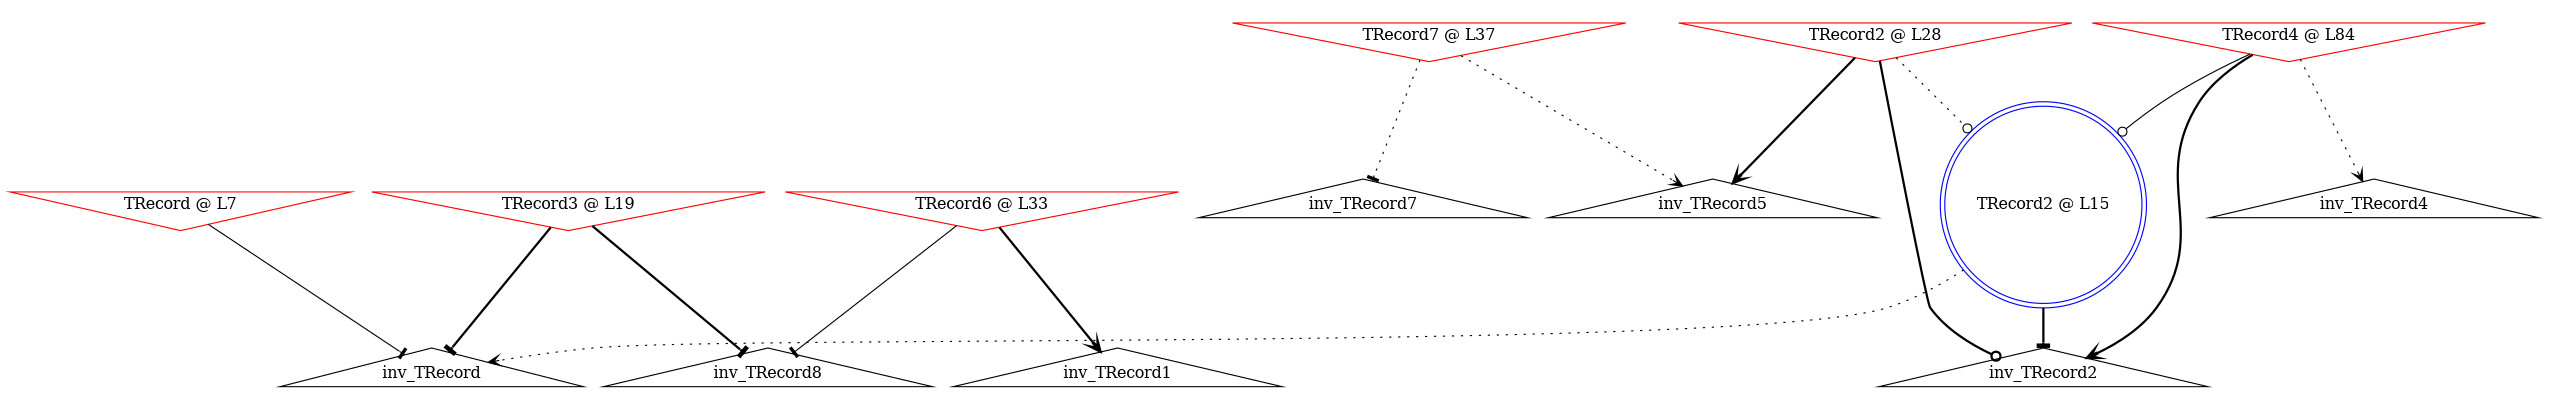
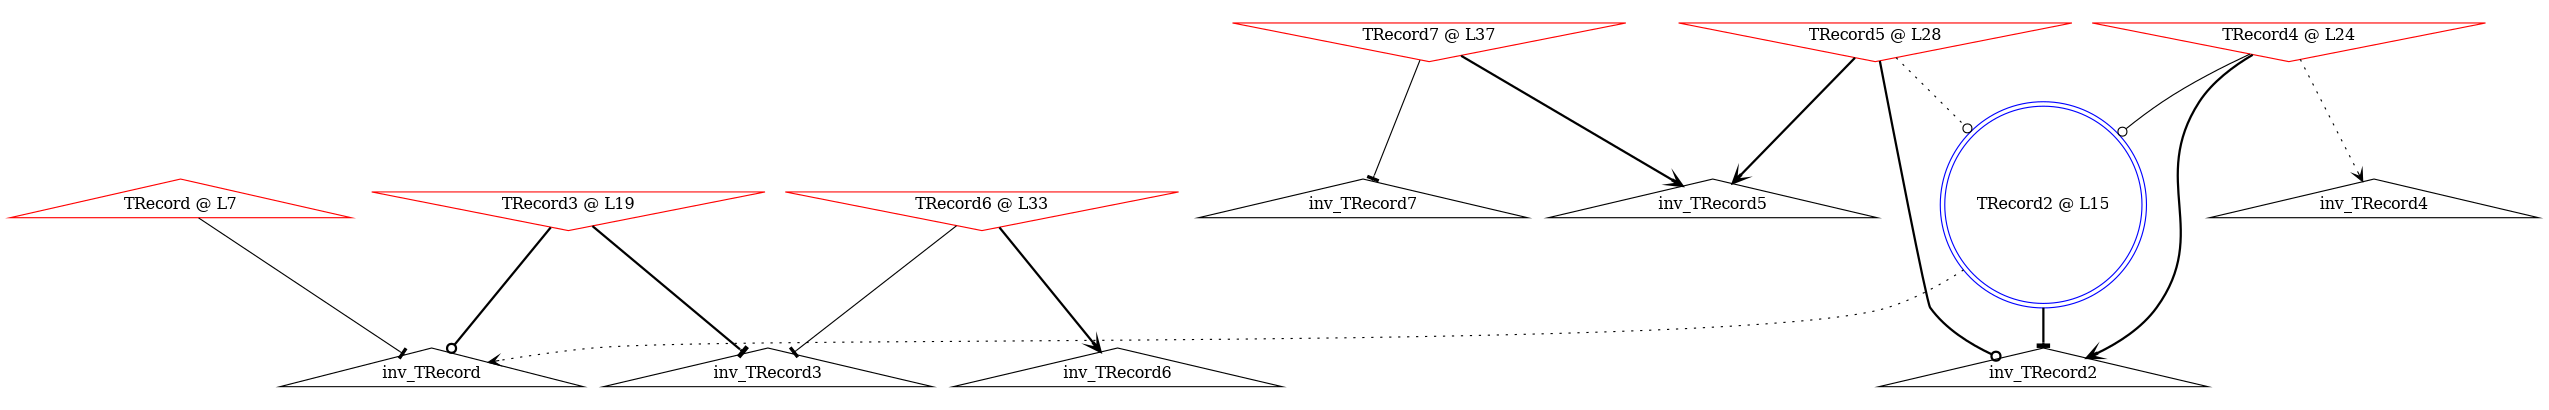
node "TRecord2 @ L28": label "TRecord2 @ L28" -> "TRecord5 @ L28"
node "TRecord4 @ L84": label "TRecord4 @ L84" -> "TRecord4 @ L24"
edge "TRecord7 @ L37" -> "inv_TRecord7": style dotted -> solid
edge "TRecord7 @ L37" -> "inv_TRecord5": style dotted -> bold
node "TRecord @ L7": shape invtriangle -> triangle
edge "TRecord3 @ L19" -> "inv_TRecord": arrowhead tee -> odot
node "inv_TRecord8": label "inv_TRecord8" -> "inv_TRecord3"
node "inv_TRecord1": label "inv_TRecord1" -> "inv_TRecord6"
